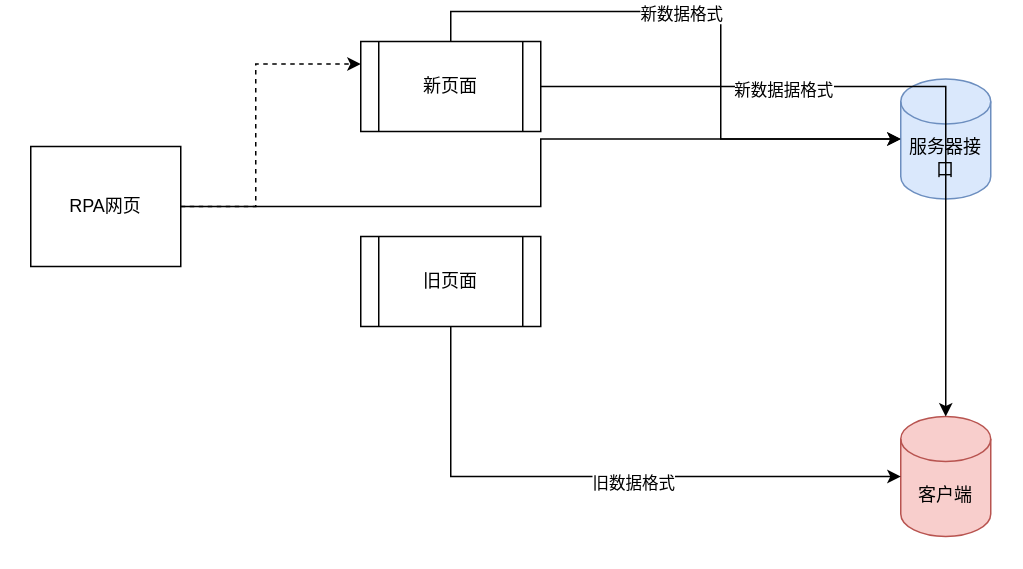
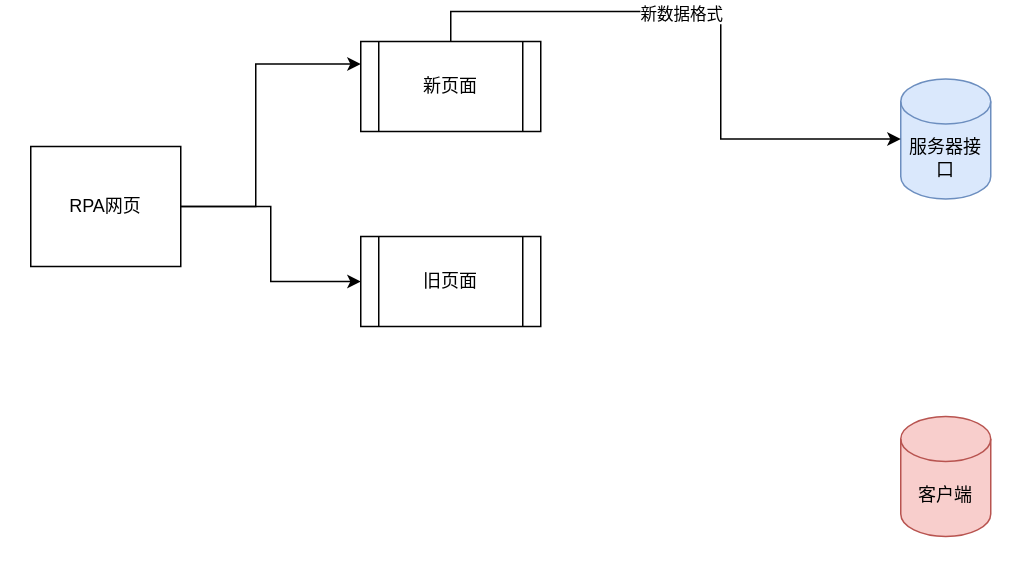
edge "新页面" -> "客户端": removed, label "新数据据格式"
edge "RPA网页" -> "新页面": style dashed -> solid
edge "RPA网页" -> "服务器接口": now "RPA网页" -> "旧页面"
edge "旧页面" -> "客户端": removed, label "旧数据格式"
